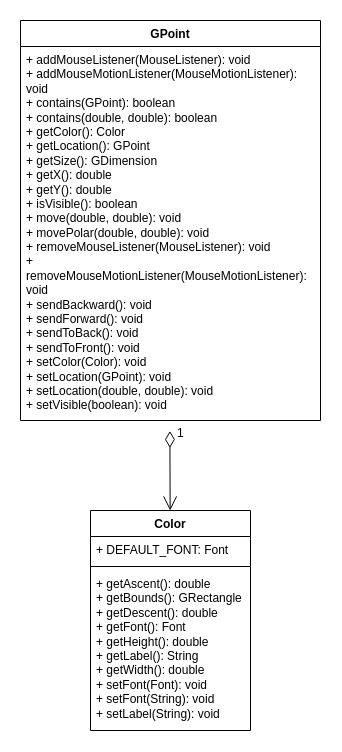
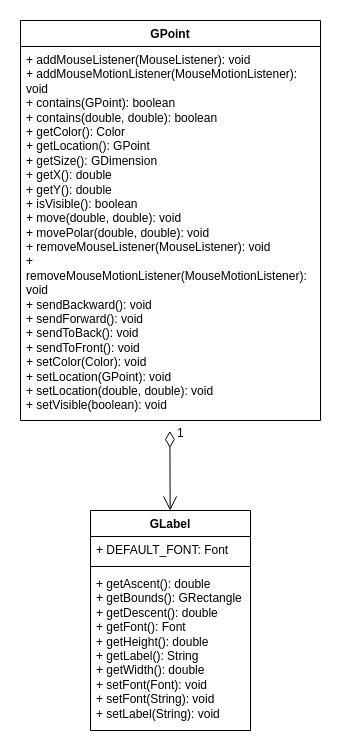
node "Color": label "Color" -> "GLabel"
